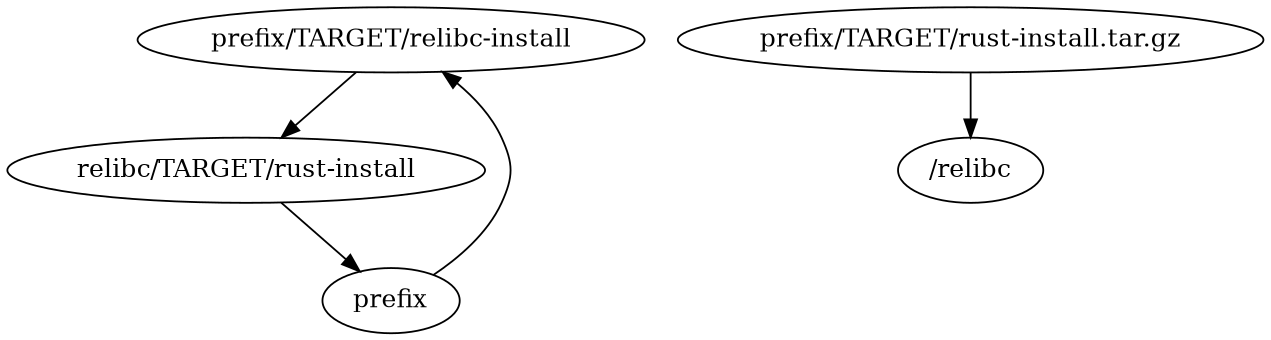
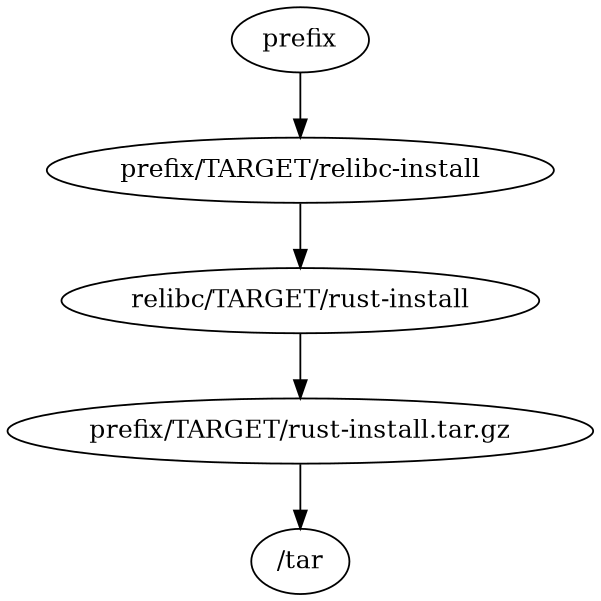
node "/relibc": label "/relibc" -> "/tar"
edge "relibc/TARGET/rust-install" -> "prefix": now "relibc/TARGET/rust-install" -> "prefix/TARGET/rust-install.tar.gz"
